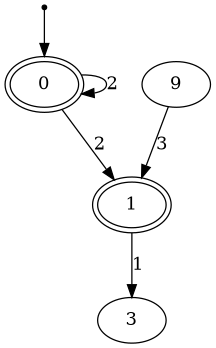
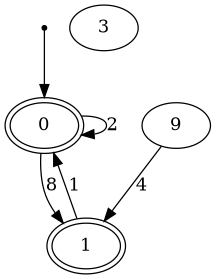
edge "0" -> "1": label "2" -> "8"
edge "9" -> "1": label "3" -> "4"
edge "1" -> "3": now "1" -> "0"
